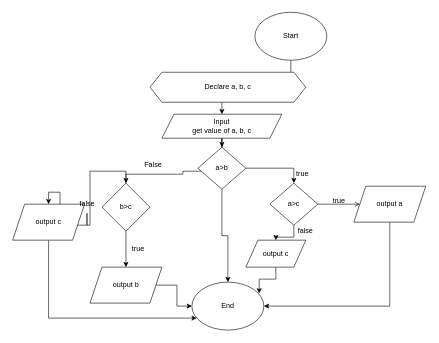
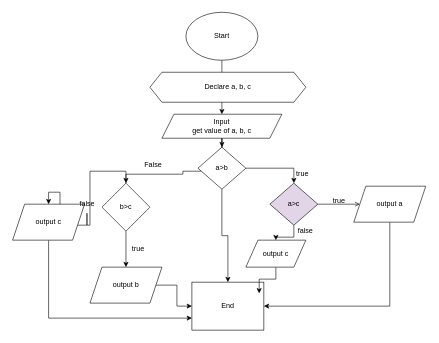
node "Start": moved (291, 36) -> (222, 36)
node "a>c": fillcolor #ffffff -> #e1d5e7
node "End": shape ellipse -> rectangle
